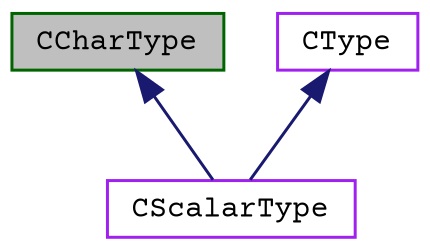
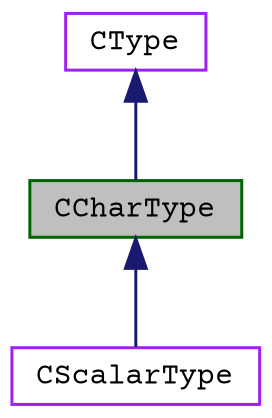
edge "CScalarType" -> "CType": now "CCharType" -> "CType"
